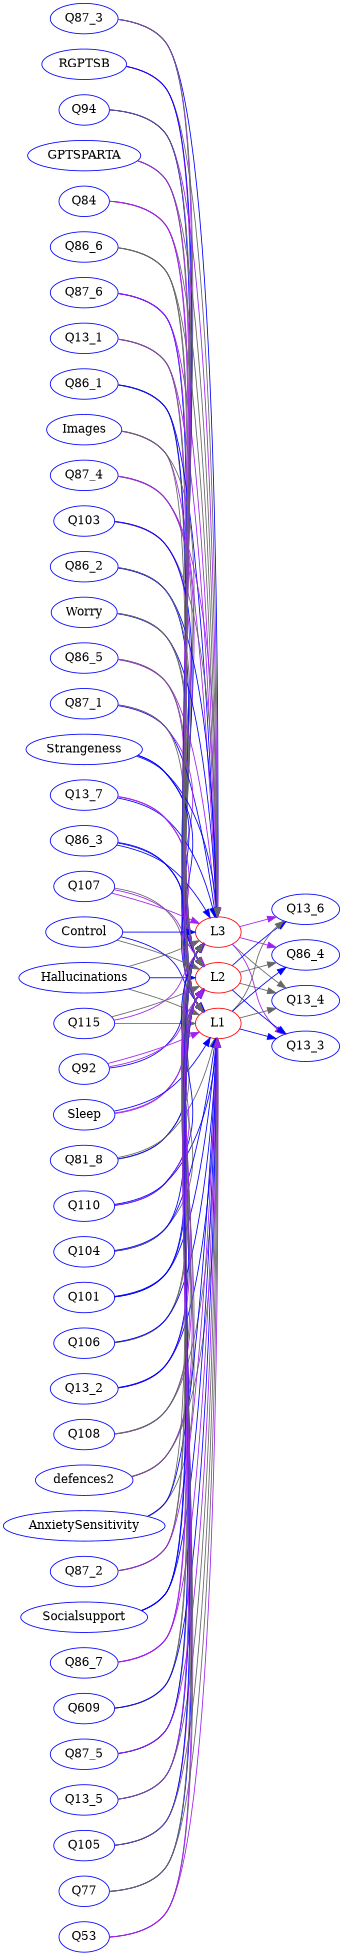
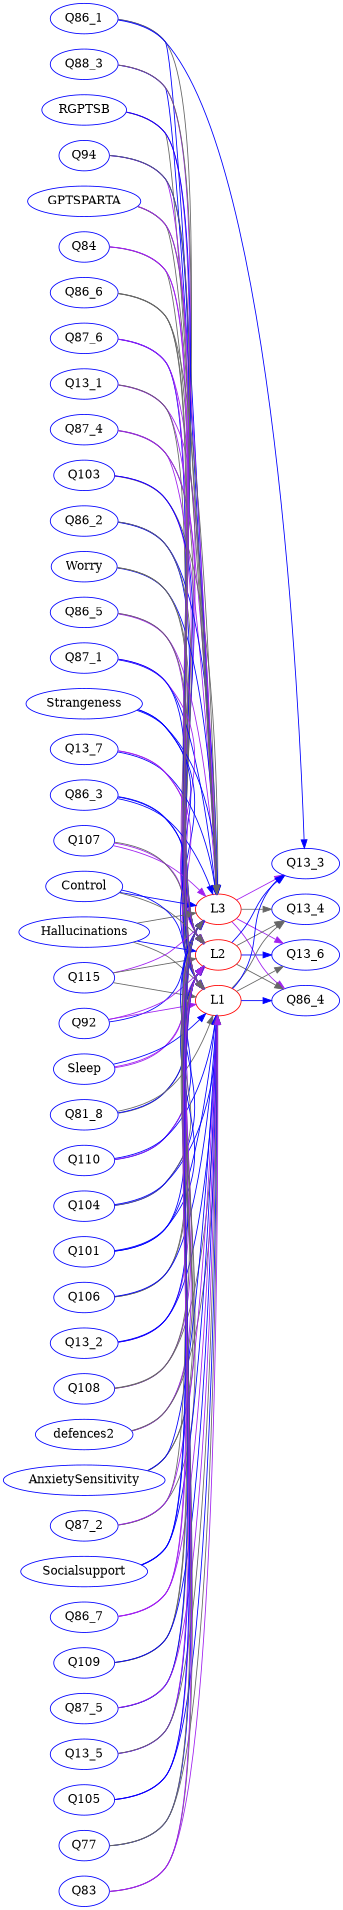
node "Q87_3": label "Q87_3" -> "Q88_3"
node "Images": removed
edge "Q86_1" -> "L1": now "Q86_1" -> "Q13_3"
edge "Q87_1" -> "L1": color gray40 -> blue
edge "Q105" -> "L1": color gray40 -> blue
node "Q609": label "Q609" -> "Q109"
node "Q53": label "Q53" -> "Q83"
